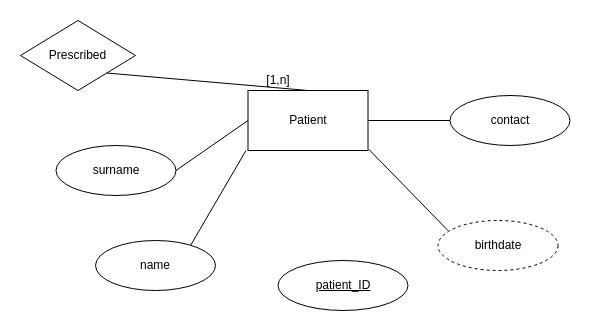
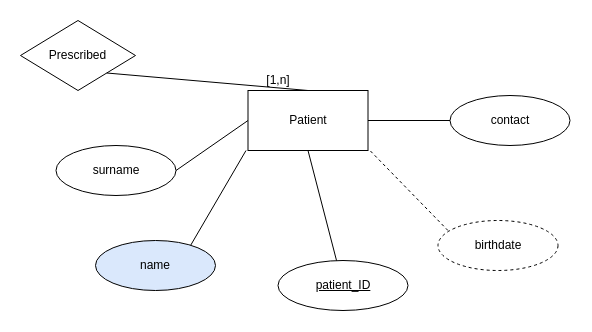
edge "Patient" -- "birthdate": style solid -> dashed
edge "Patient" -- "patient_ID": added
node "name": fillcolor #ffffff -> #dae8fc
